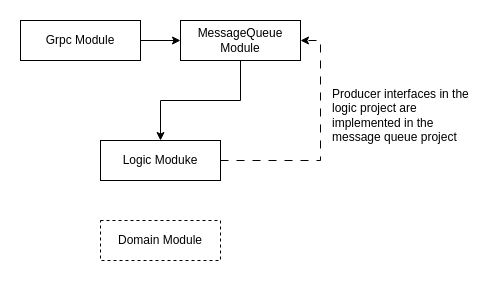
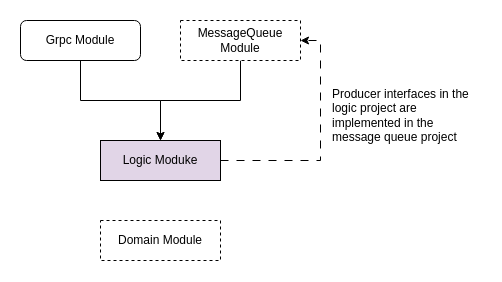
node "Grpc Module": shape rectangle -> rounded rectangle
edge "Grpc Module" -> "MessageQueue Module": now "Grpc Module" -> "Logic Moduke"
node "MessageQueue Module": style solid -> dashed
node "Logic Moduke": fillcolor #ffffff -> #e1d5e7
